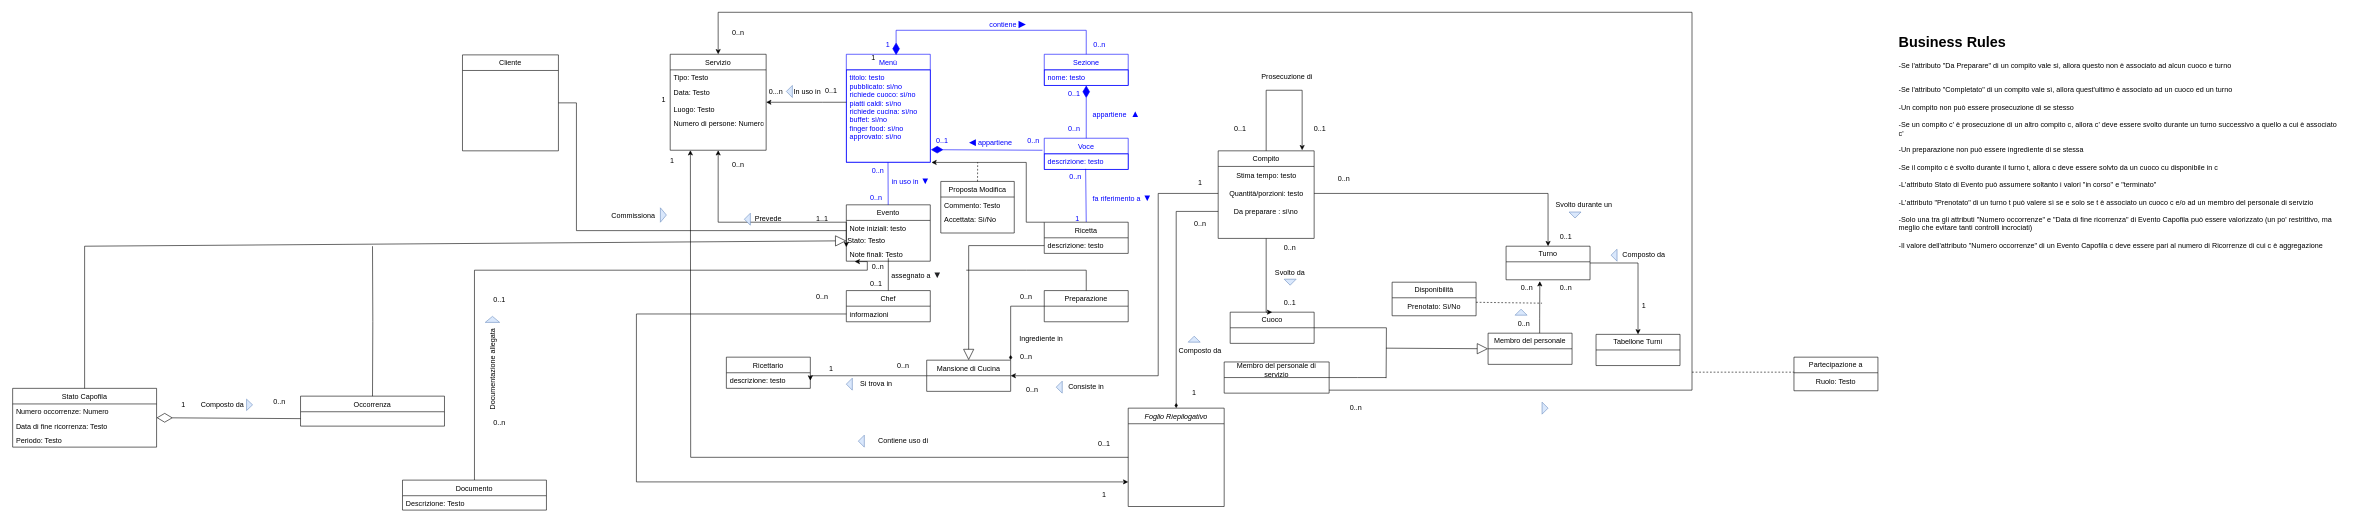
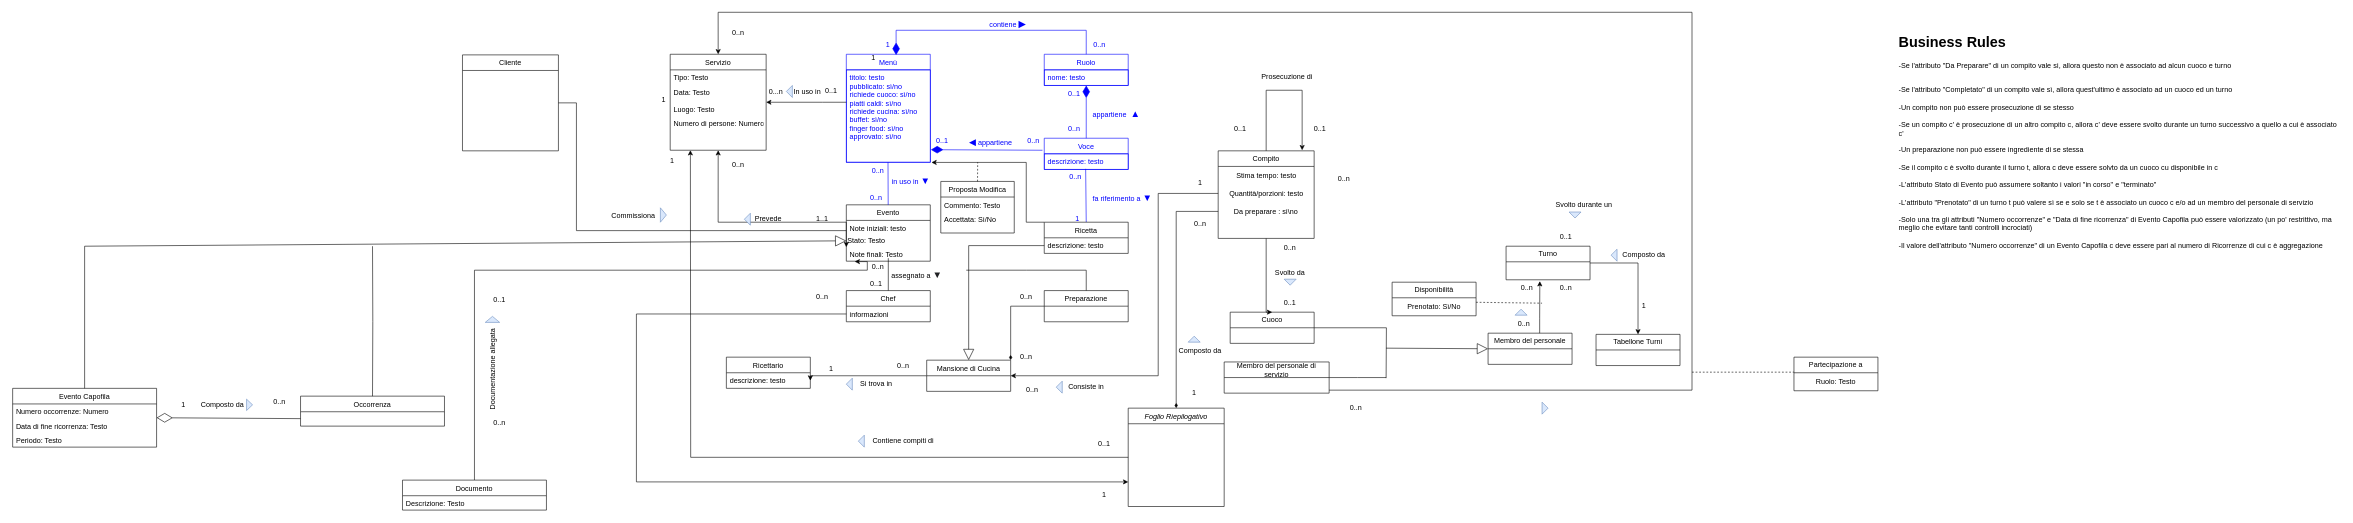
node "Sezione": label "Sezione" -> "Ruolo"
edge "Quantità/porzioni: testo" -> "Turno": removed
node "Ingrediente in": removed
node "Stato Capofila": label "Stato Capofila" -> "Evento Capofila"
node "Contiene uso di": label "Contiene uso di" -> "Contiene compiti di"
